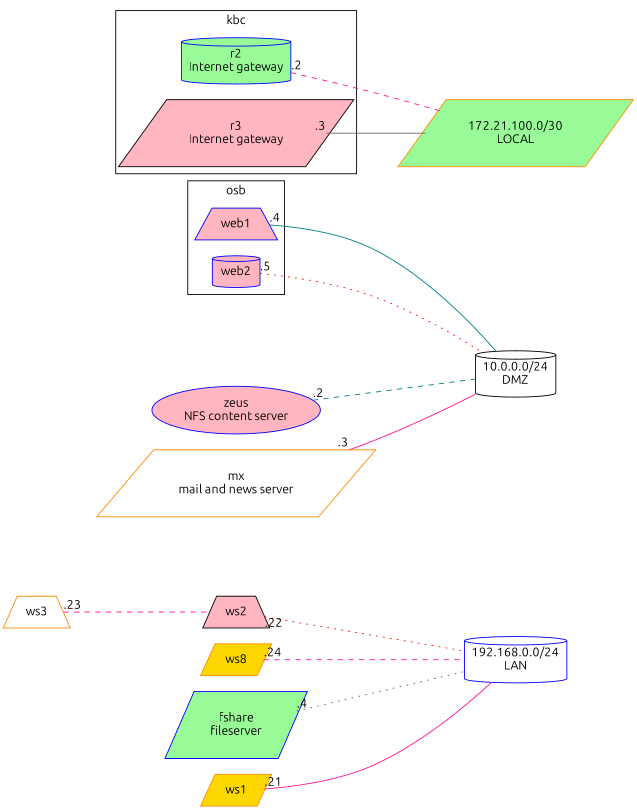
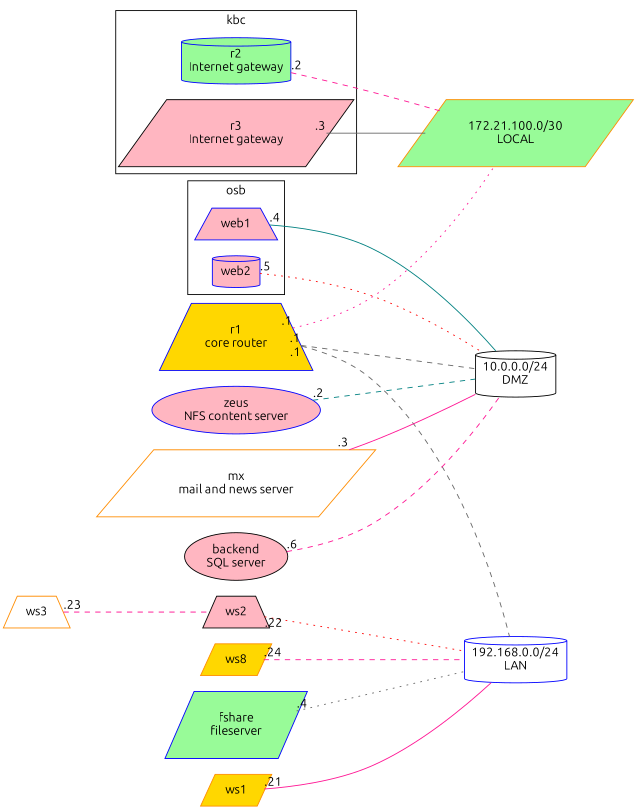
node "r1 core router": added
node "backend SQL server": added
